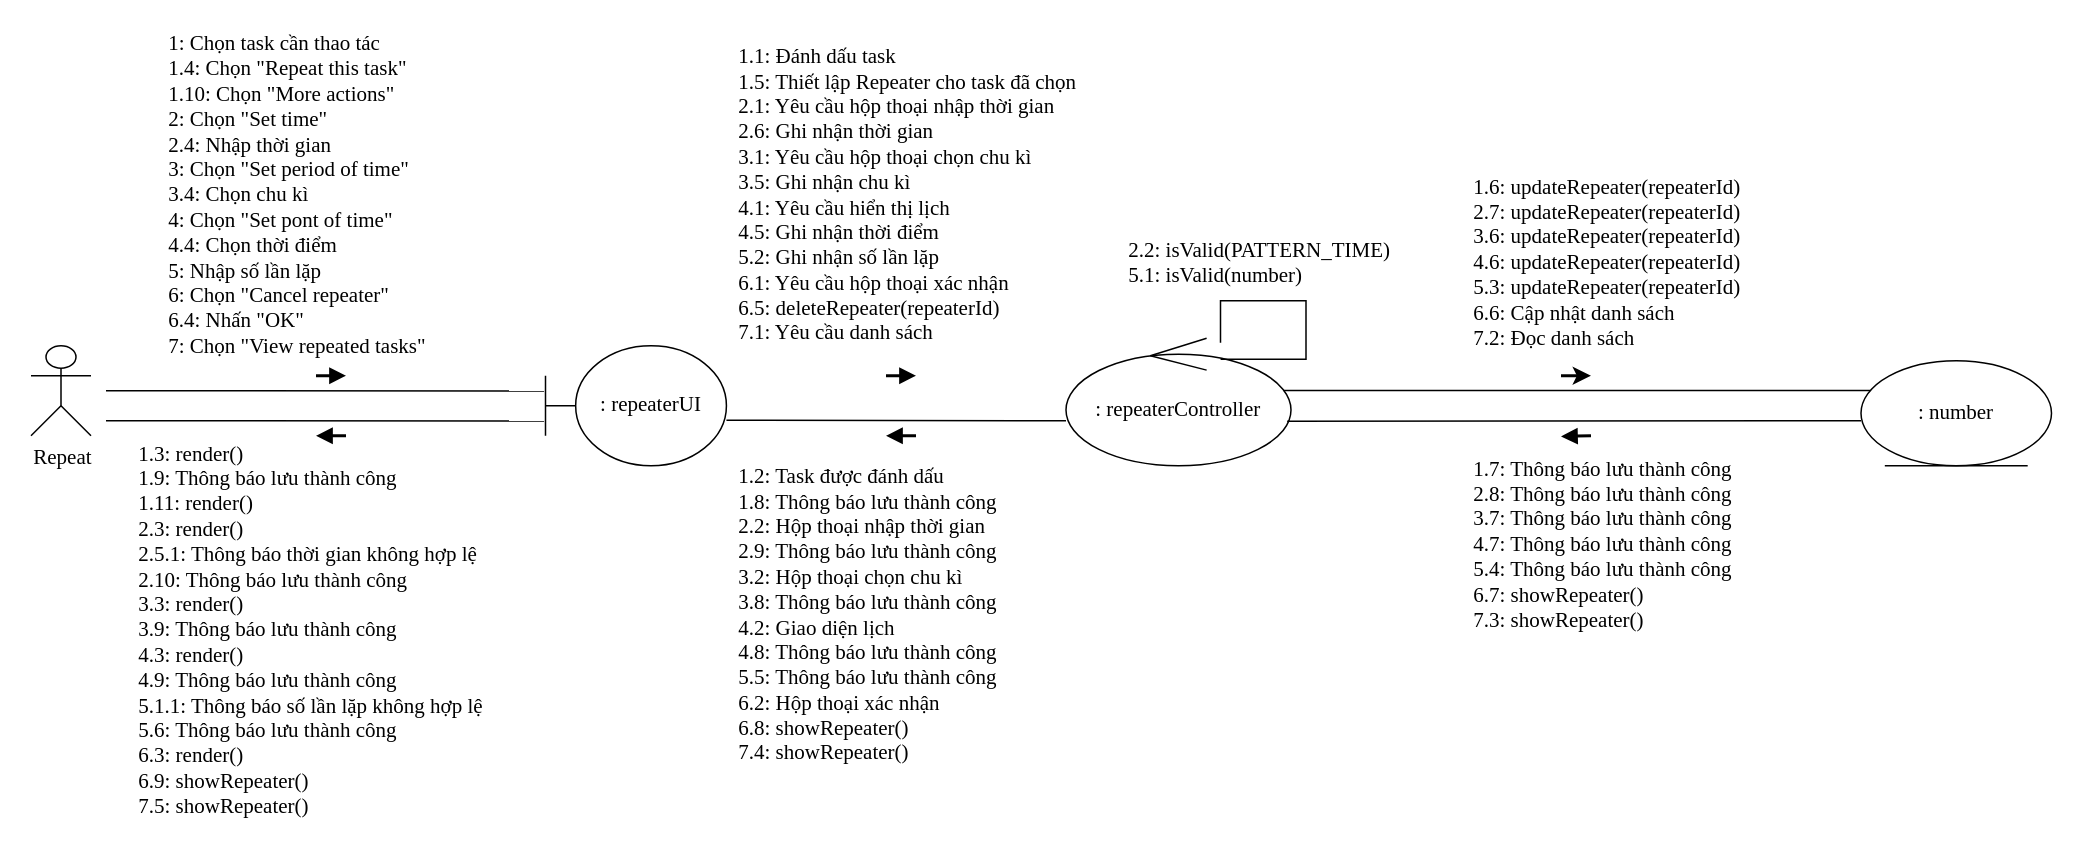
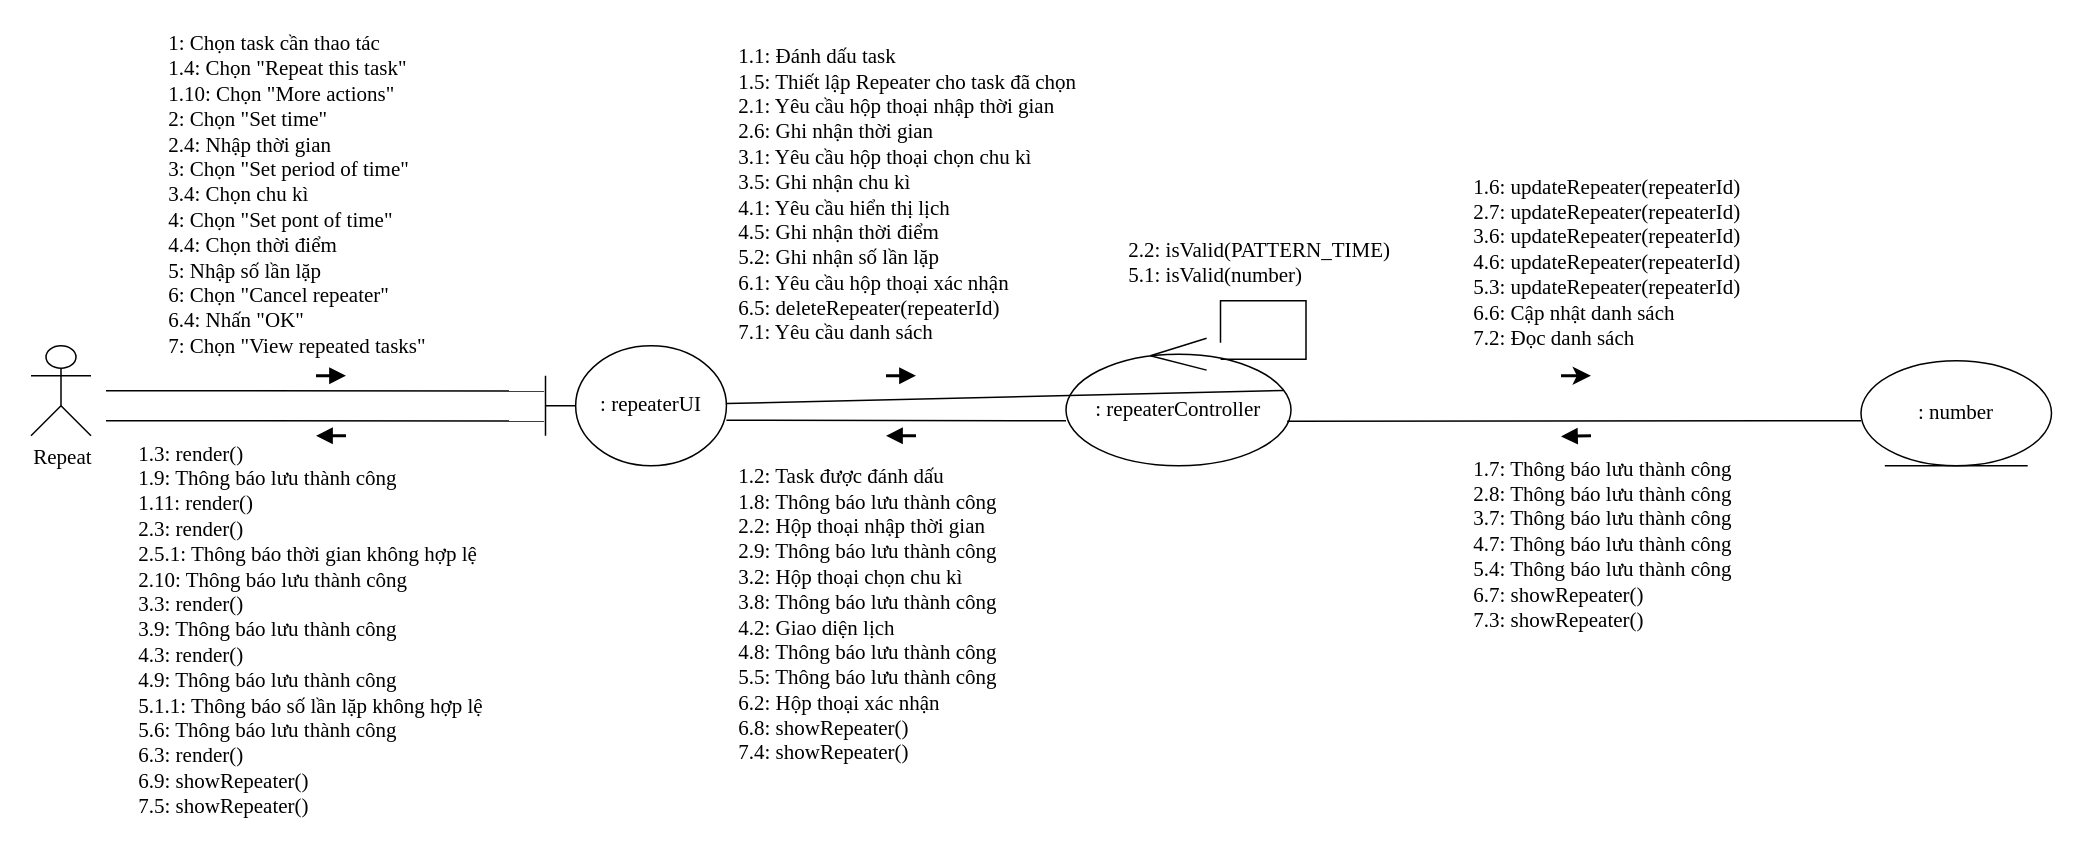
edge ": repeaterController" -- ": number": now ": repeaterController" -- ": repeaterUI"
